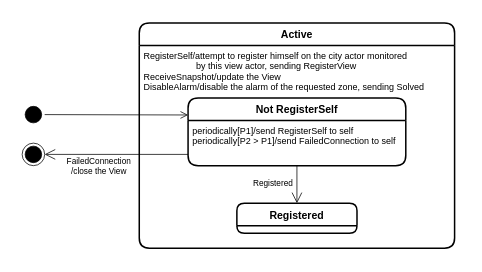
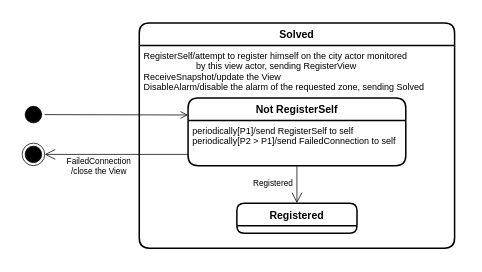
node "Active": label "Active" -> "Solved"
